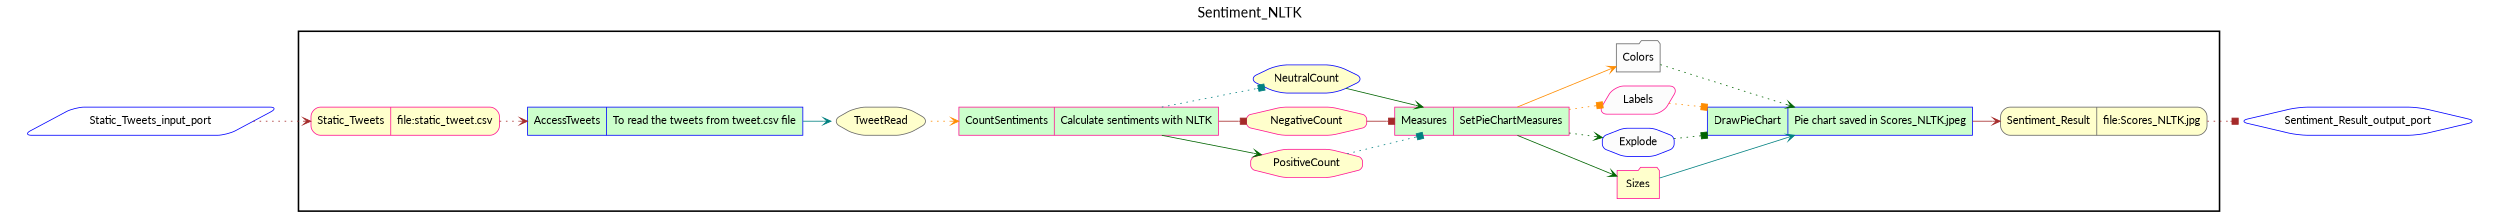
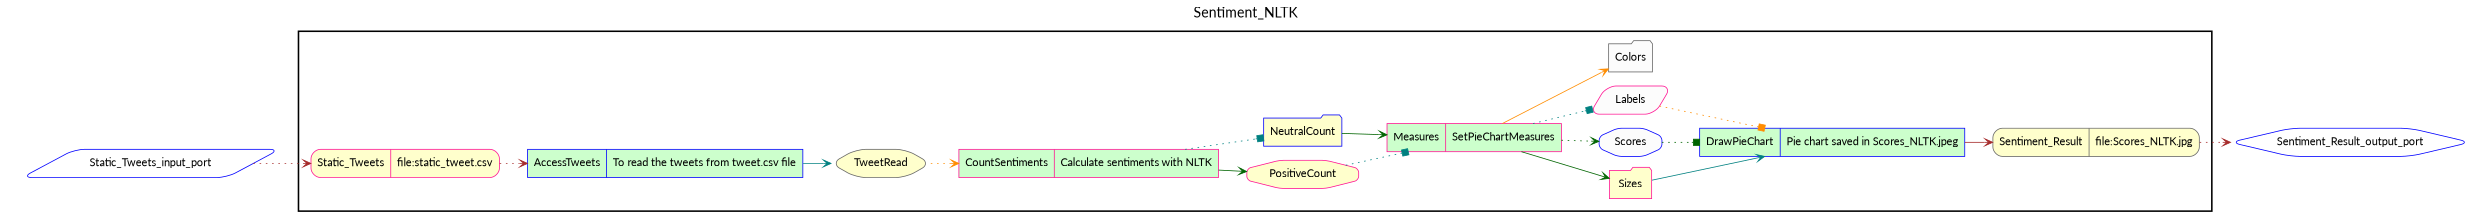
node "NeutralCount": shape hexagon -> folder
edge "Colors" -> "DrawPieChart": removed
edge "Measures" -> "Labels": color darkorange -> teal
node "NegativeCount": removed
edge "Sentiment_Result" -> "Sentiment_Result_output_port": arrowhead box -> vee
node "Explode": label "Explode" -> "Scores"
